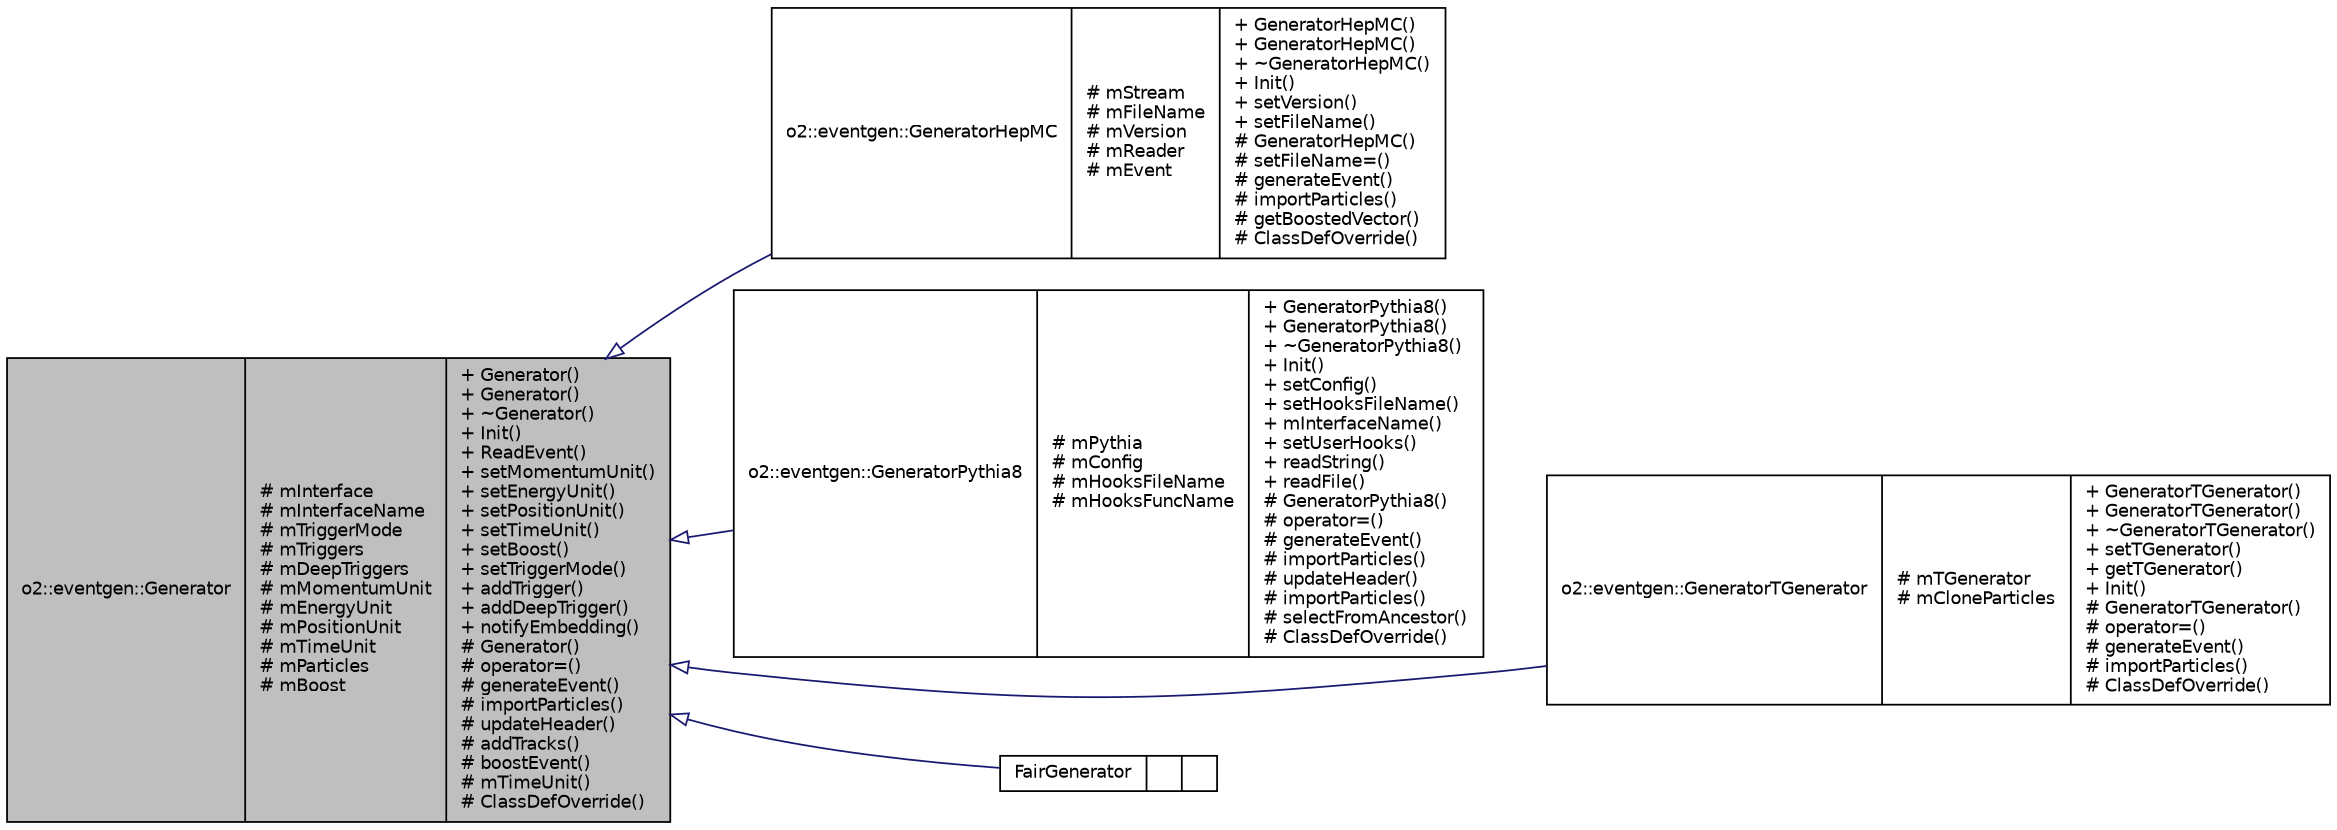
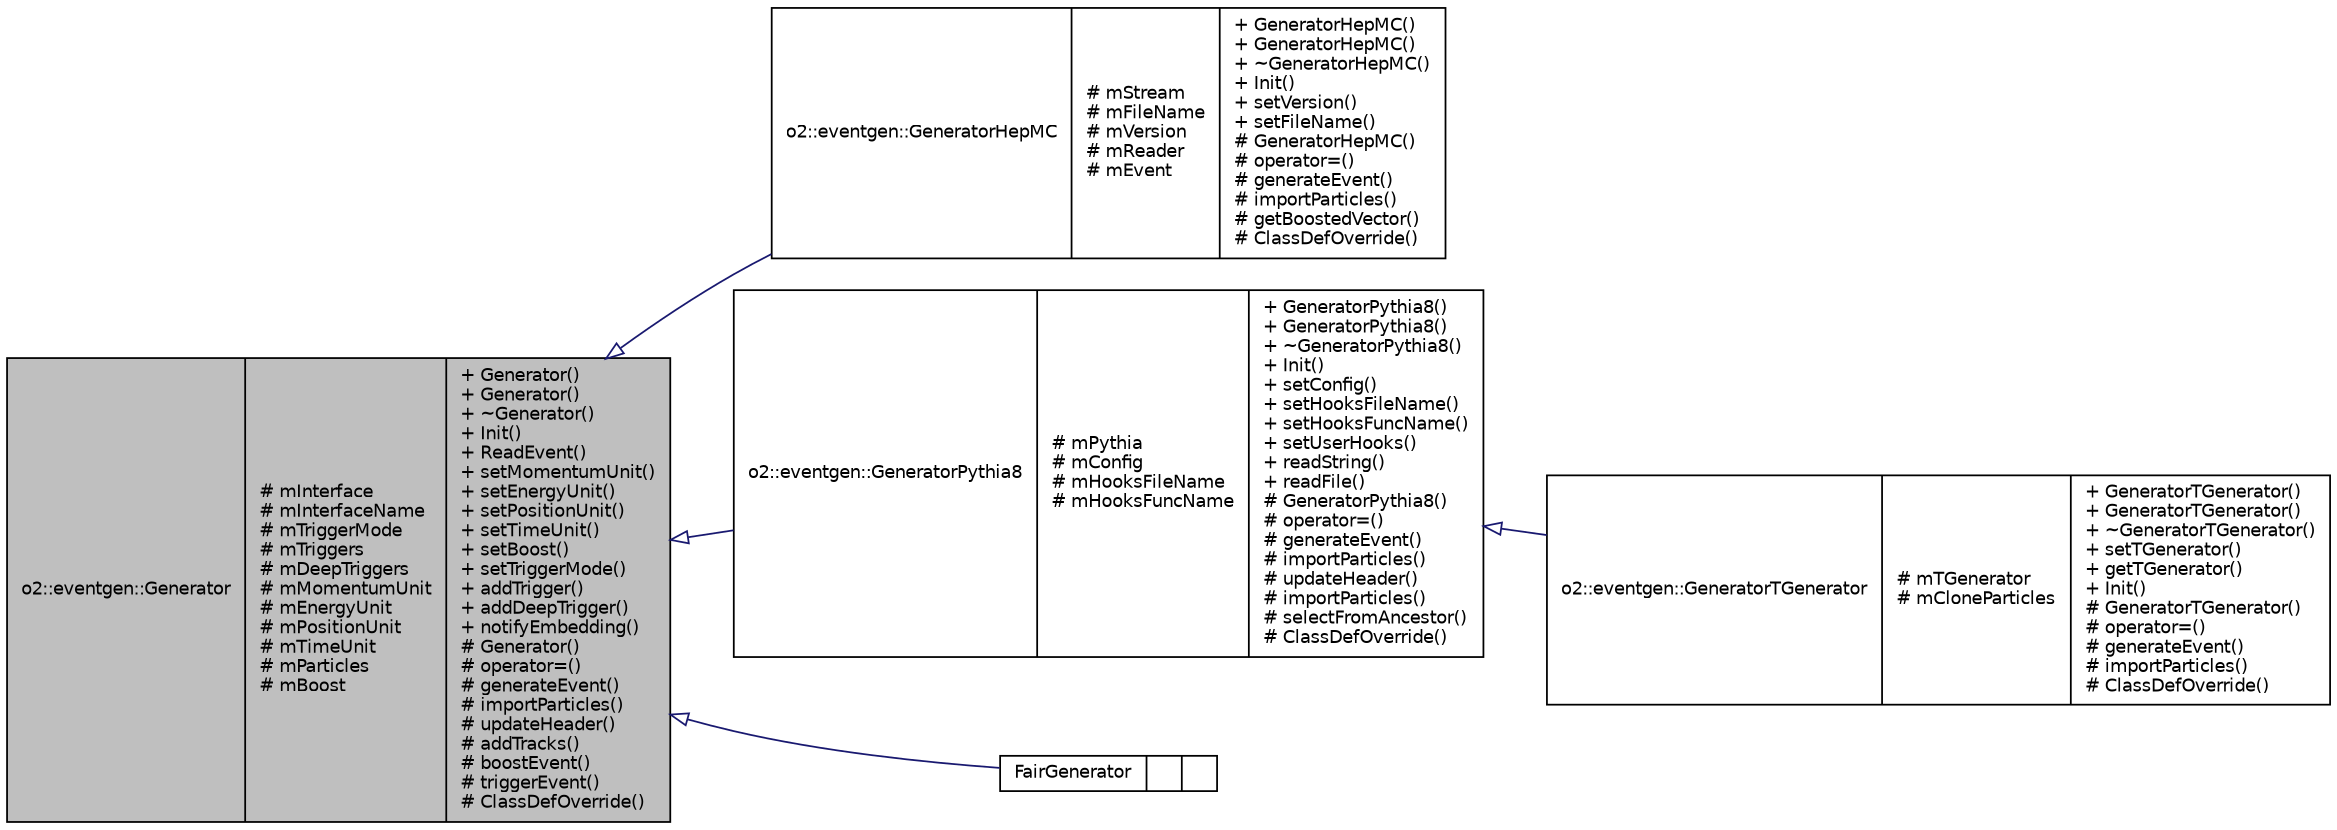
node "o2::eventgen::GeneratorHepMC": text "# setFileName=()" -> "# operator=()"
node "o2::eventgen::GeneratorPythia8": text "+ mInterfaceName()" -> "+ setHooksFuncName()"
edge "o2::eventgen::GeneratorTGenerator" -> "o2::eventgen::Generator": now "o2::eventgen::GeneratorTGenerator" -> "o2::eventgen::GeneratorPythia8"
node "o2::eventgen::Generator": text "# mTimeUnit()" -> "# triggerEvent()"
